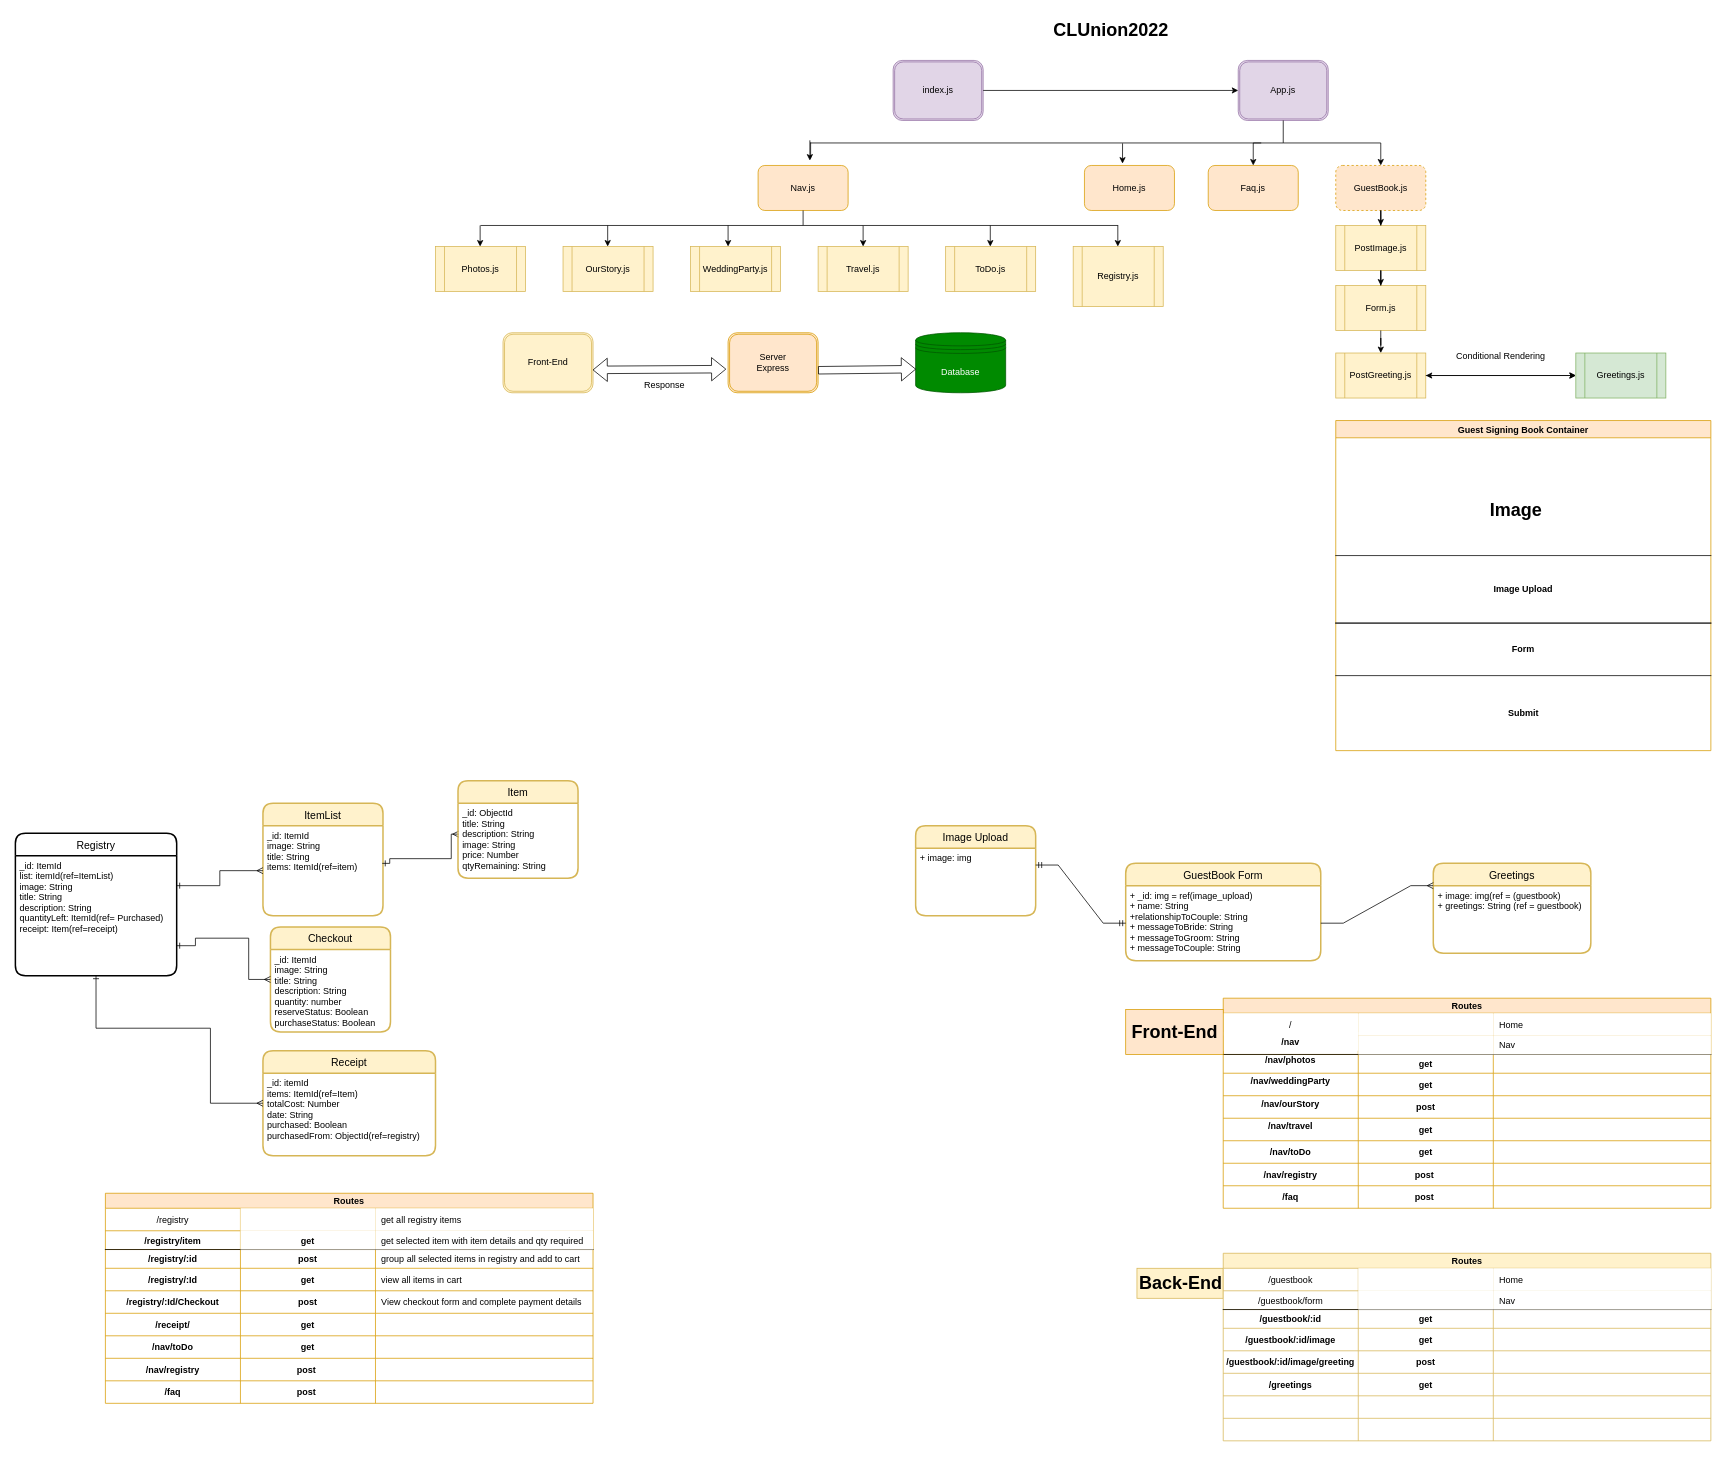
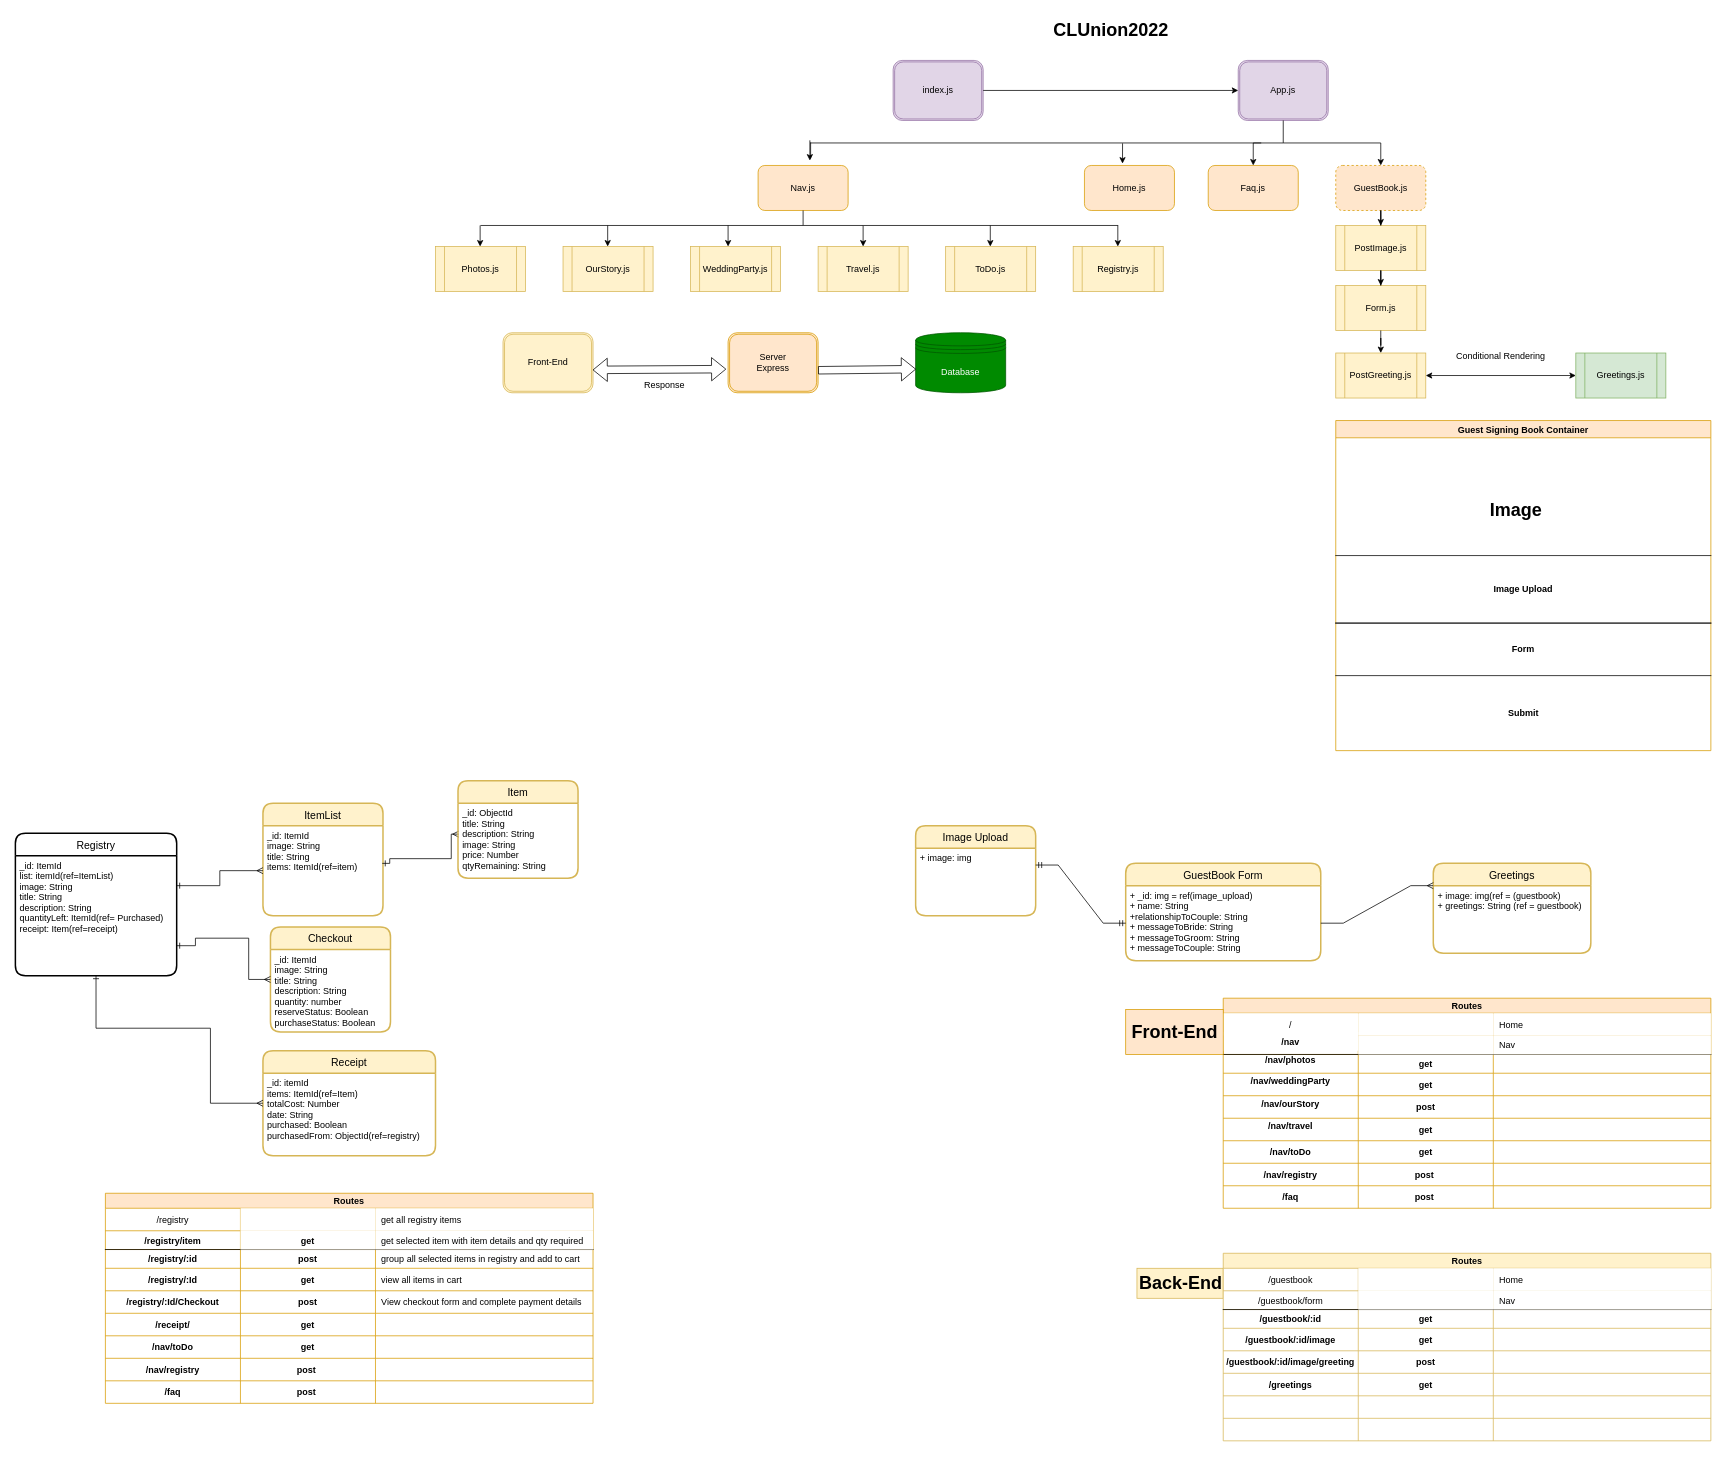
node "Registry.js": size 90x60 -> 90x45
edge "PostGreeting.js" -> "Greetings.js": removed
